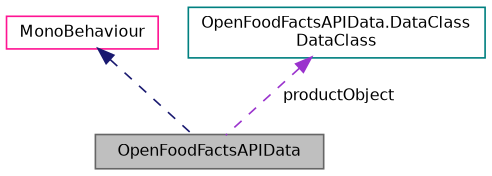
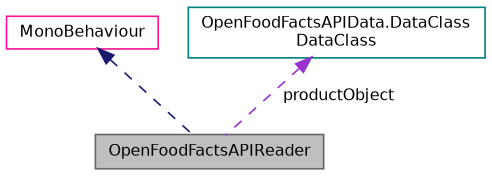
node "OpenFoodFactsAPIData": label "OpenFoodFactsAPIData" -> "OpenFoodFactsAPIReader"
